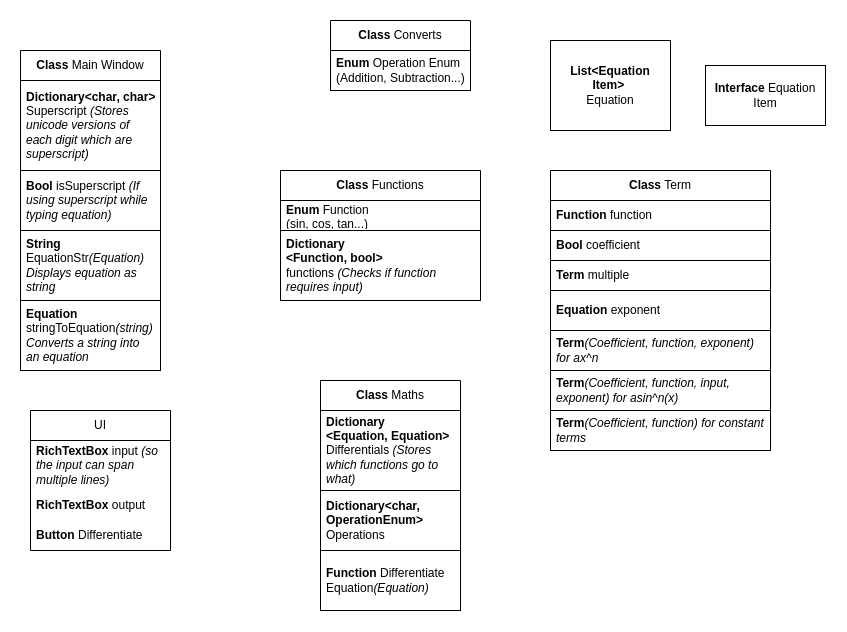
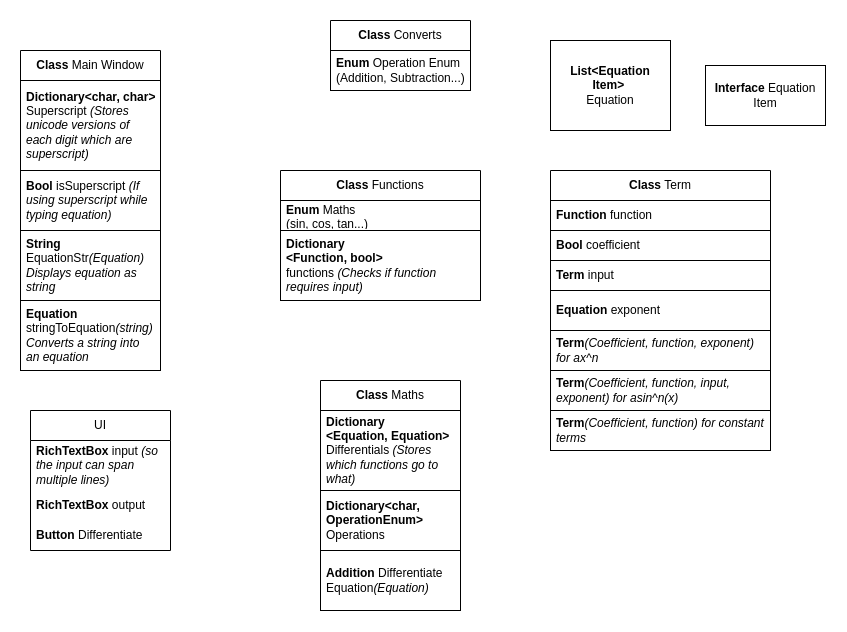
node "Enum Function (sin, cos, tan...)": label "Enum Function (sin, cos, tan...)" -> "Enum Maths (sin, cos, tan...)"
node "Term multiple": label "Term multiple" -> "Term input"
node "Function Differentiate Equation(Equation)": label "Function Differentiate Equation(Equation)" -> "Addition Differentiate Equation(Equation)"
